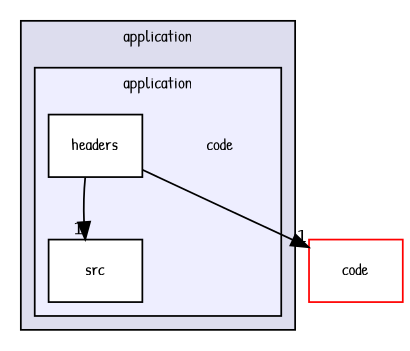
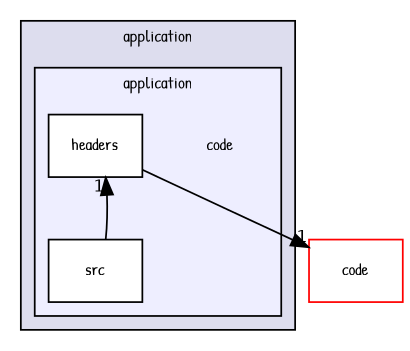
edge "headers" -> "src": reversed
